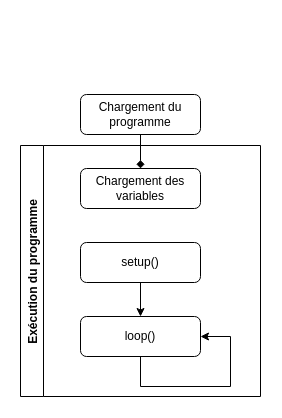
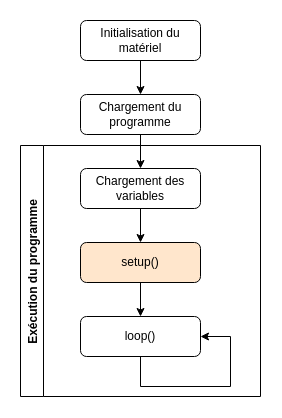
node "Initialisation du matériel": added
edge "Initialisation du matériel" -> "Chargement du programme": added
edge "Chargement du programme" -> "Chargement des variables": arrowhead diamond -> classic
edge "Chargement des variables" -> "setup()": added
node "setup()": fillcolor #ffffff -> #ffe6cc
